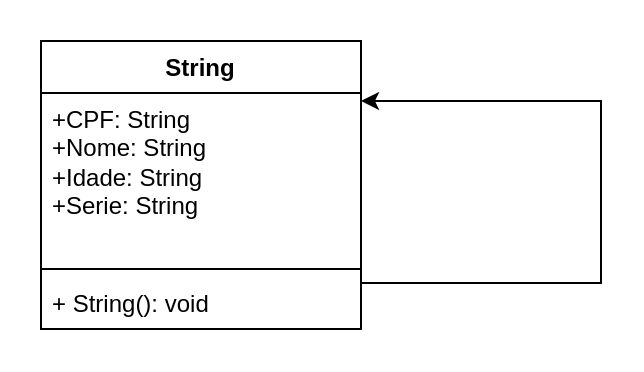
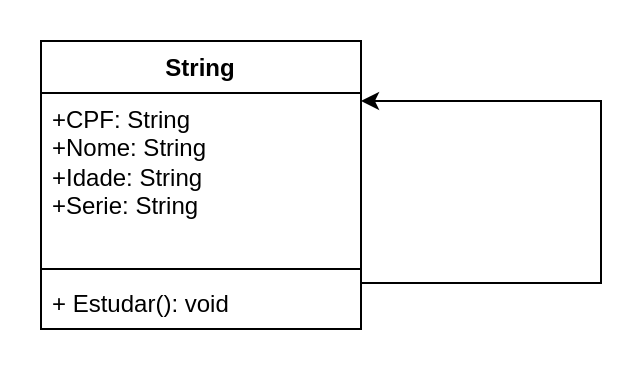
node "+ String(): void": label "+ String(): void" -> "+ Estudar(): void"
